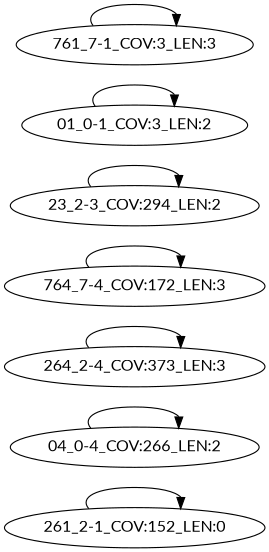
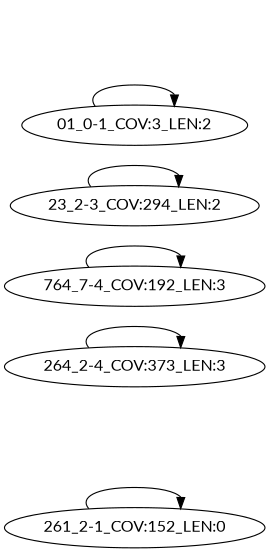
node "761_7-1_COV:3_LEN:3": removed
node "764_7-4_COV:172_LEN:3": label "764_7-4_COV:172_LEN:3" -> "764_7-4_COV:192_LEN:3"
node "04_0-4_COV:266_LEN:2": removed
